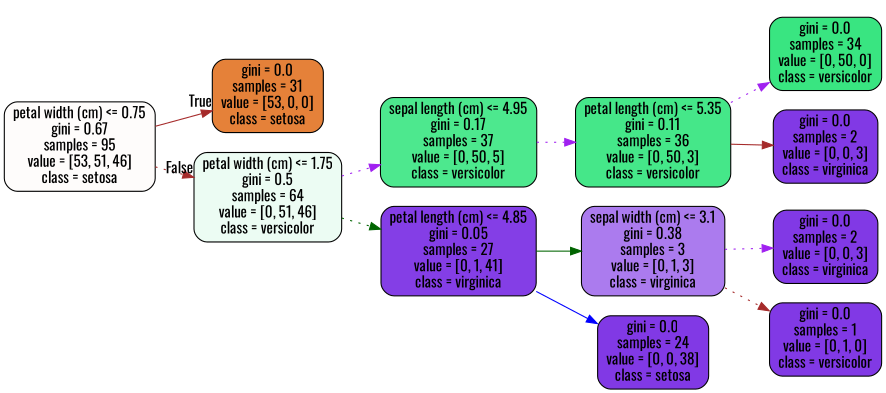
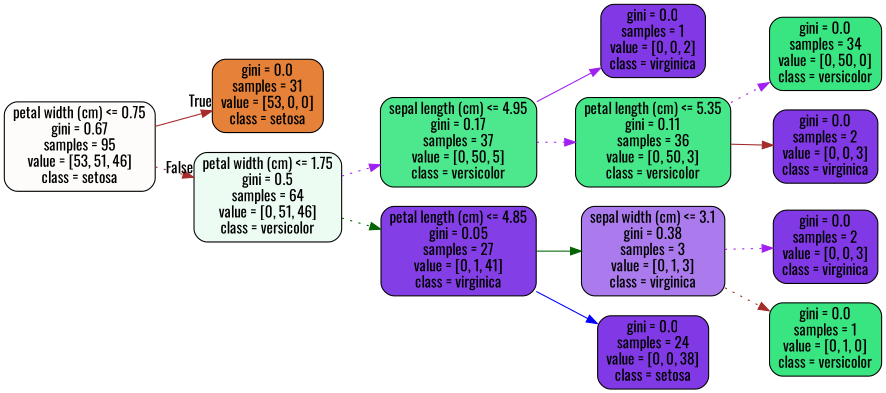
node "gini = 0.0 samples = 1 value = [0, 0, 2] class = virginica": added
node "gini = 0.0 samples = 1 value = [0, 1, 0] class = versicolor": fillcolor #8139e5 -> #39e581
